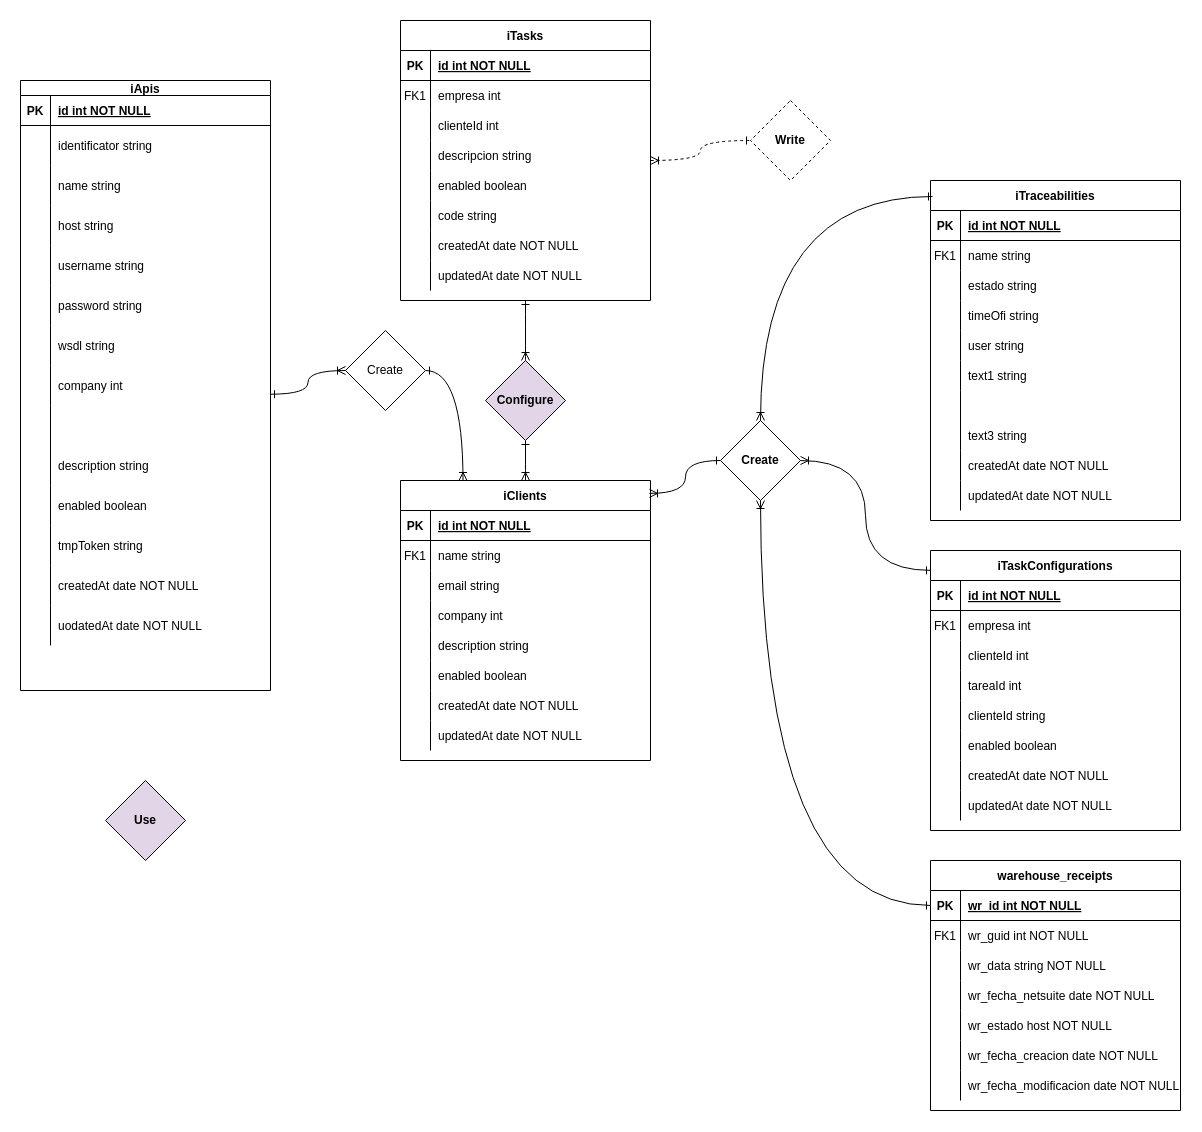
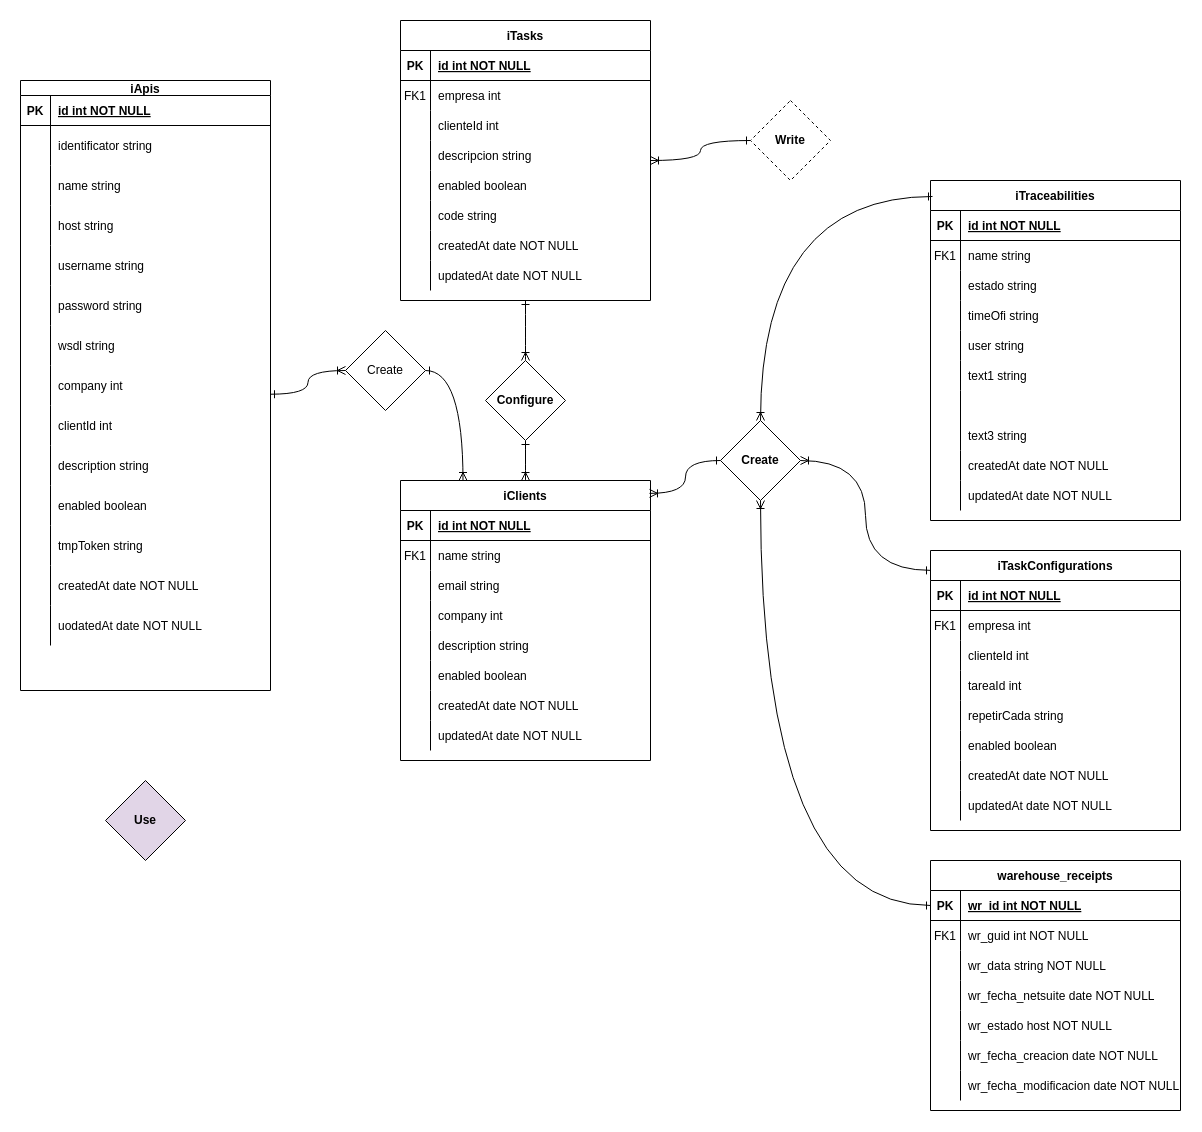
edge "Write" -- "iTasks": style dashed -> solid
node "Configure": fillcolor #e1d5e7 -> #ffffff
node "clientId int": added
node "clienteId string": label "clienteId string" -> "repetirCada string"
